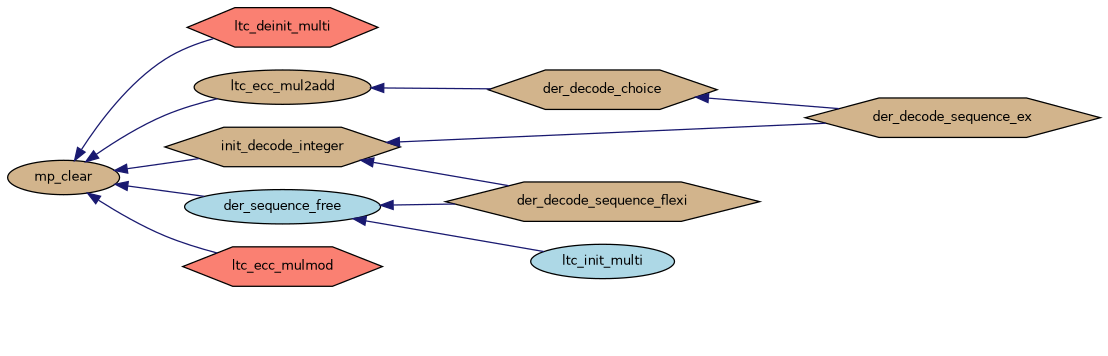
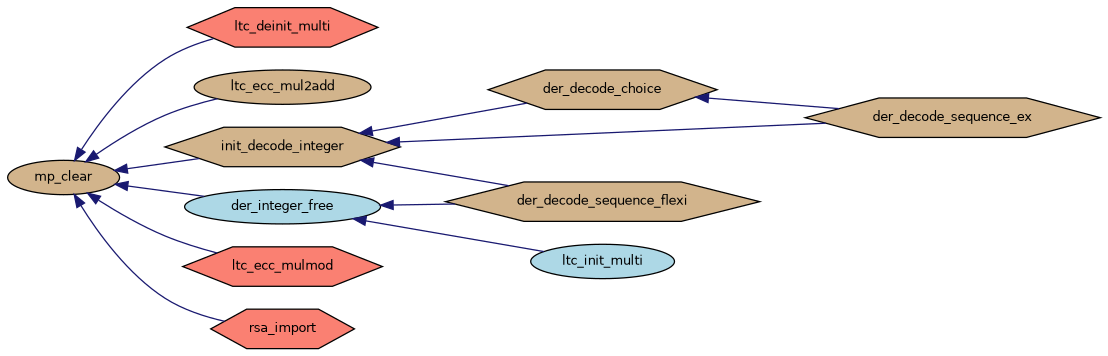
edge "der_decode_choice" -> "ltc_ecc_mul2add": now "der_decode_choice" -> "init_decode_integer"
node "der_sequence_free": label "der_sequence_free" -> "der_integer_free"
node "rsa_import": added
